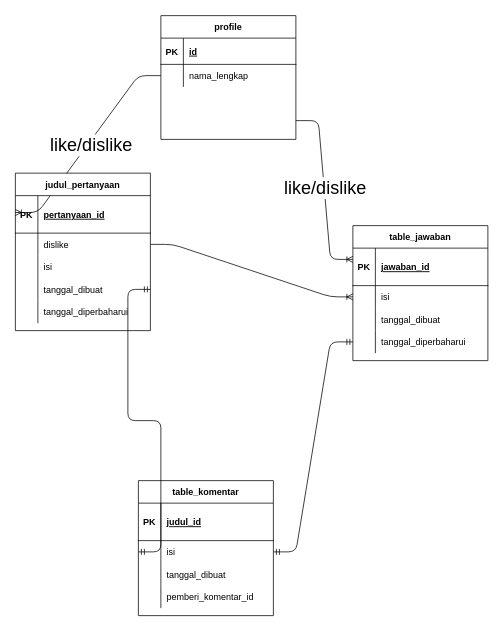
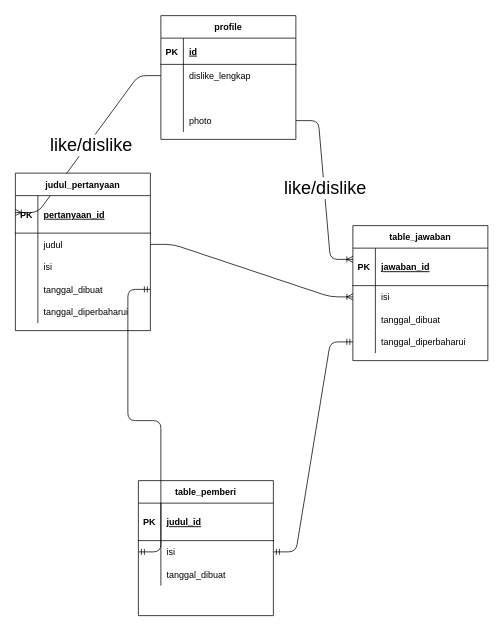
node "nama_lengkap": label "nama_lengkap" -> "dislike_lengkap"
node "photo": added
node "dislike": label "dislike" -> "judul"
node "table_komentar": label "table_komentar" -> "table_pemberi"
node "pemberi_komentar_id": removed
